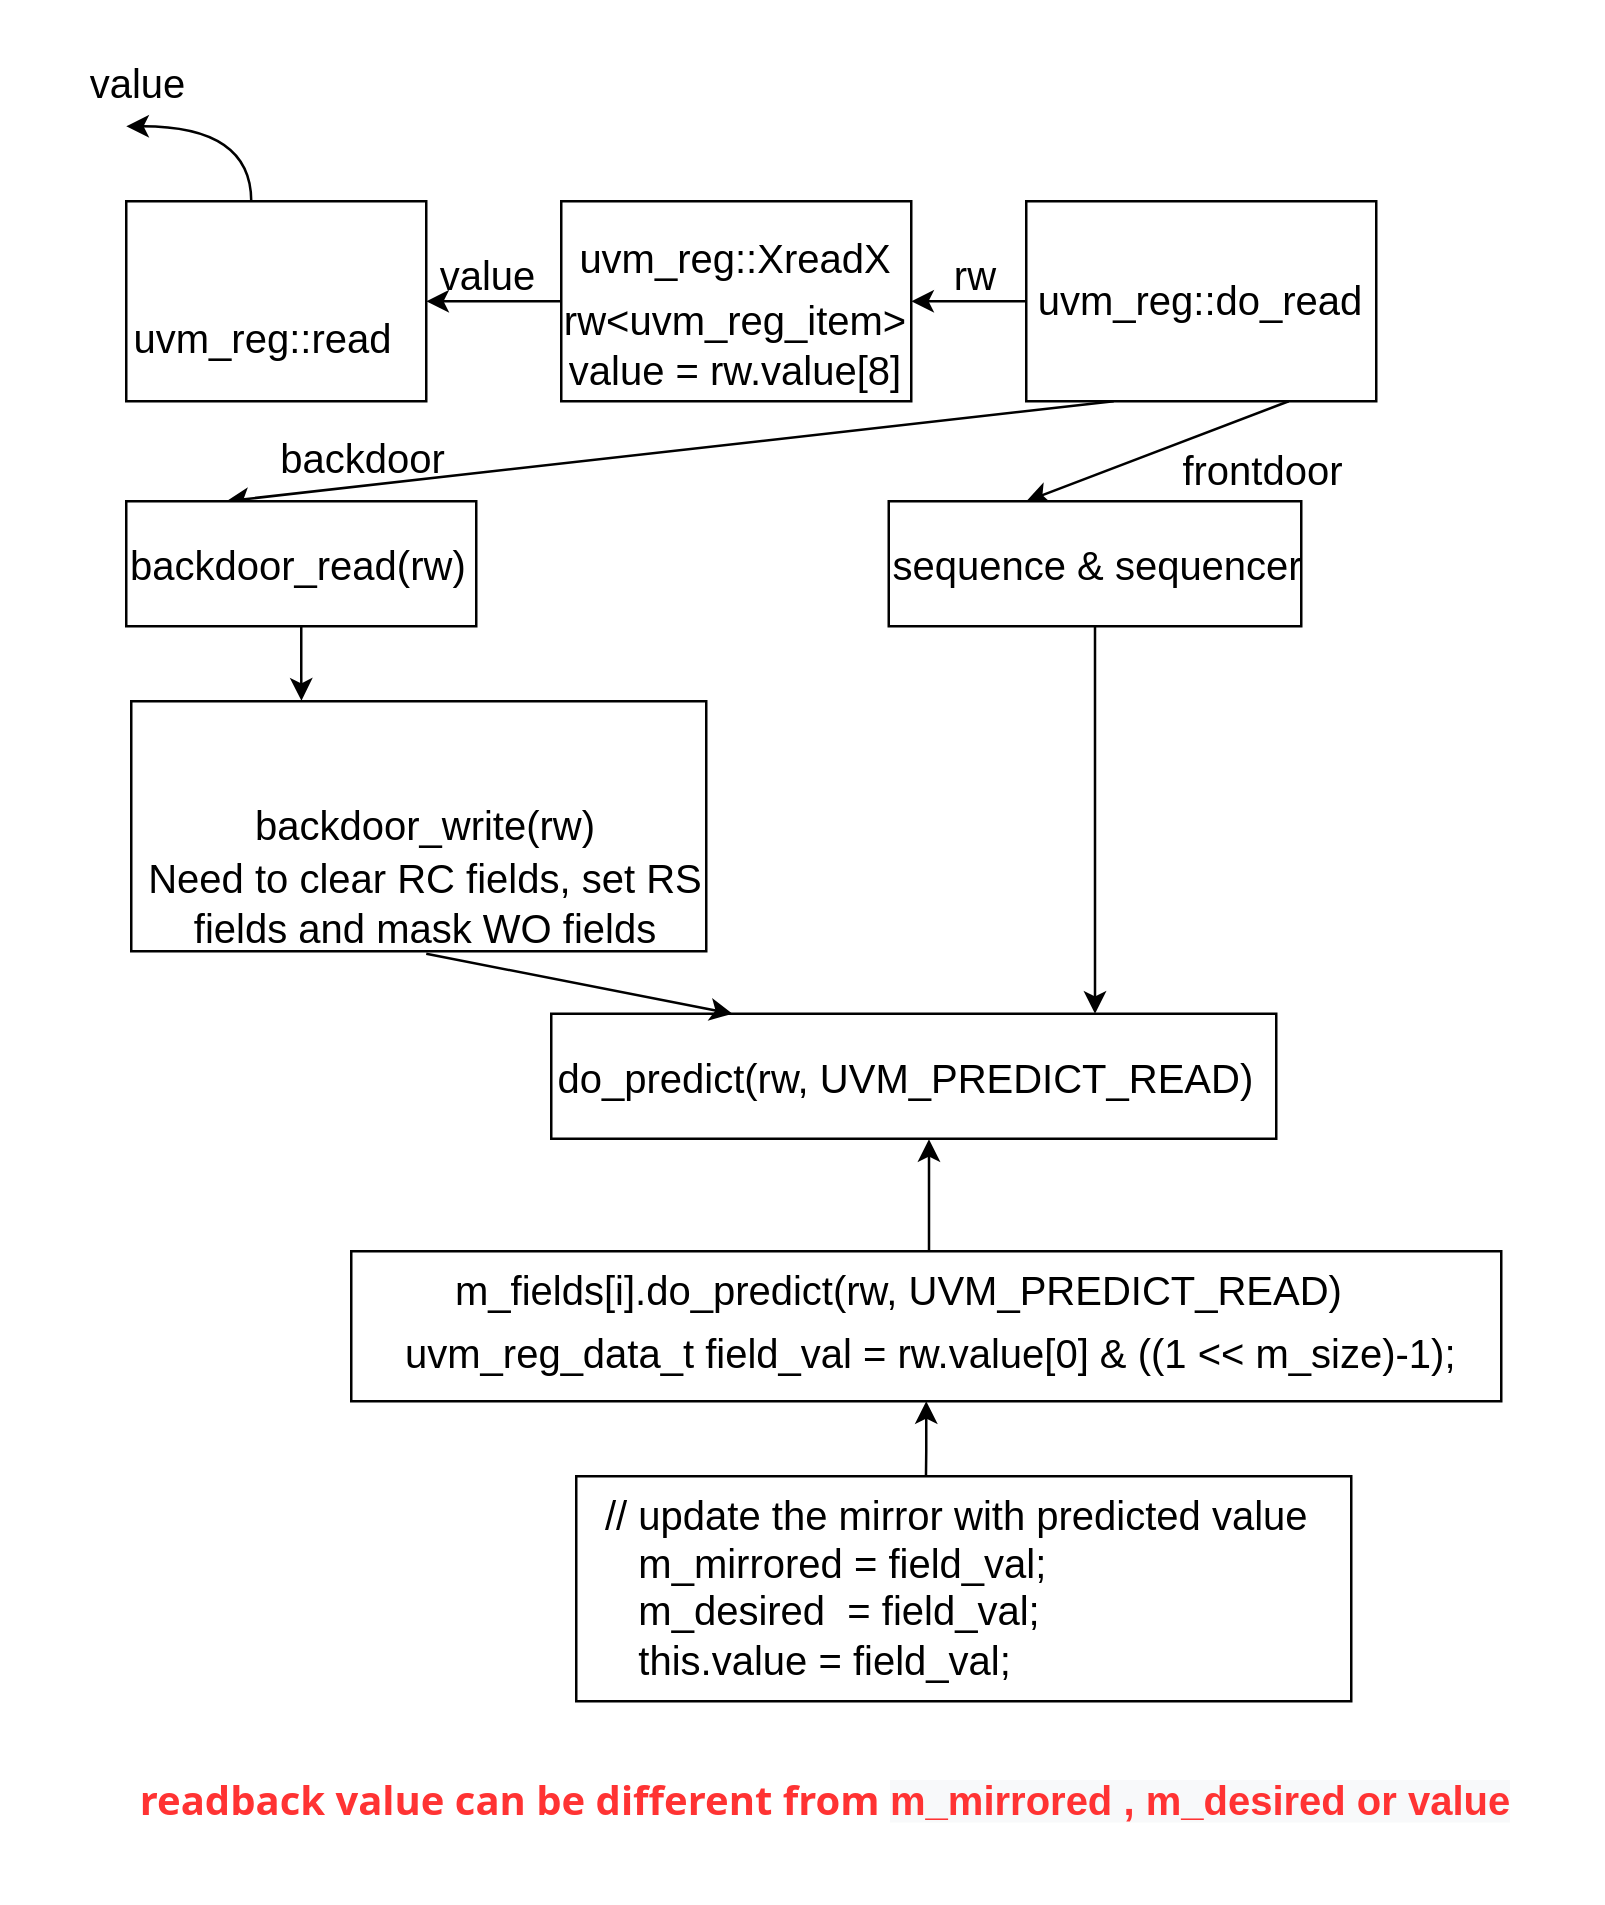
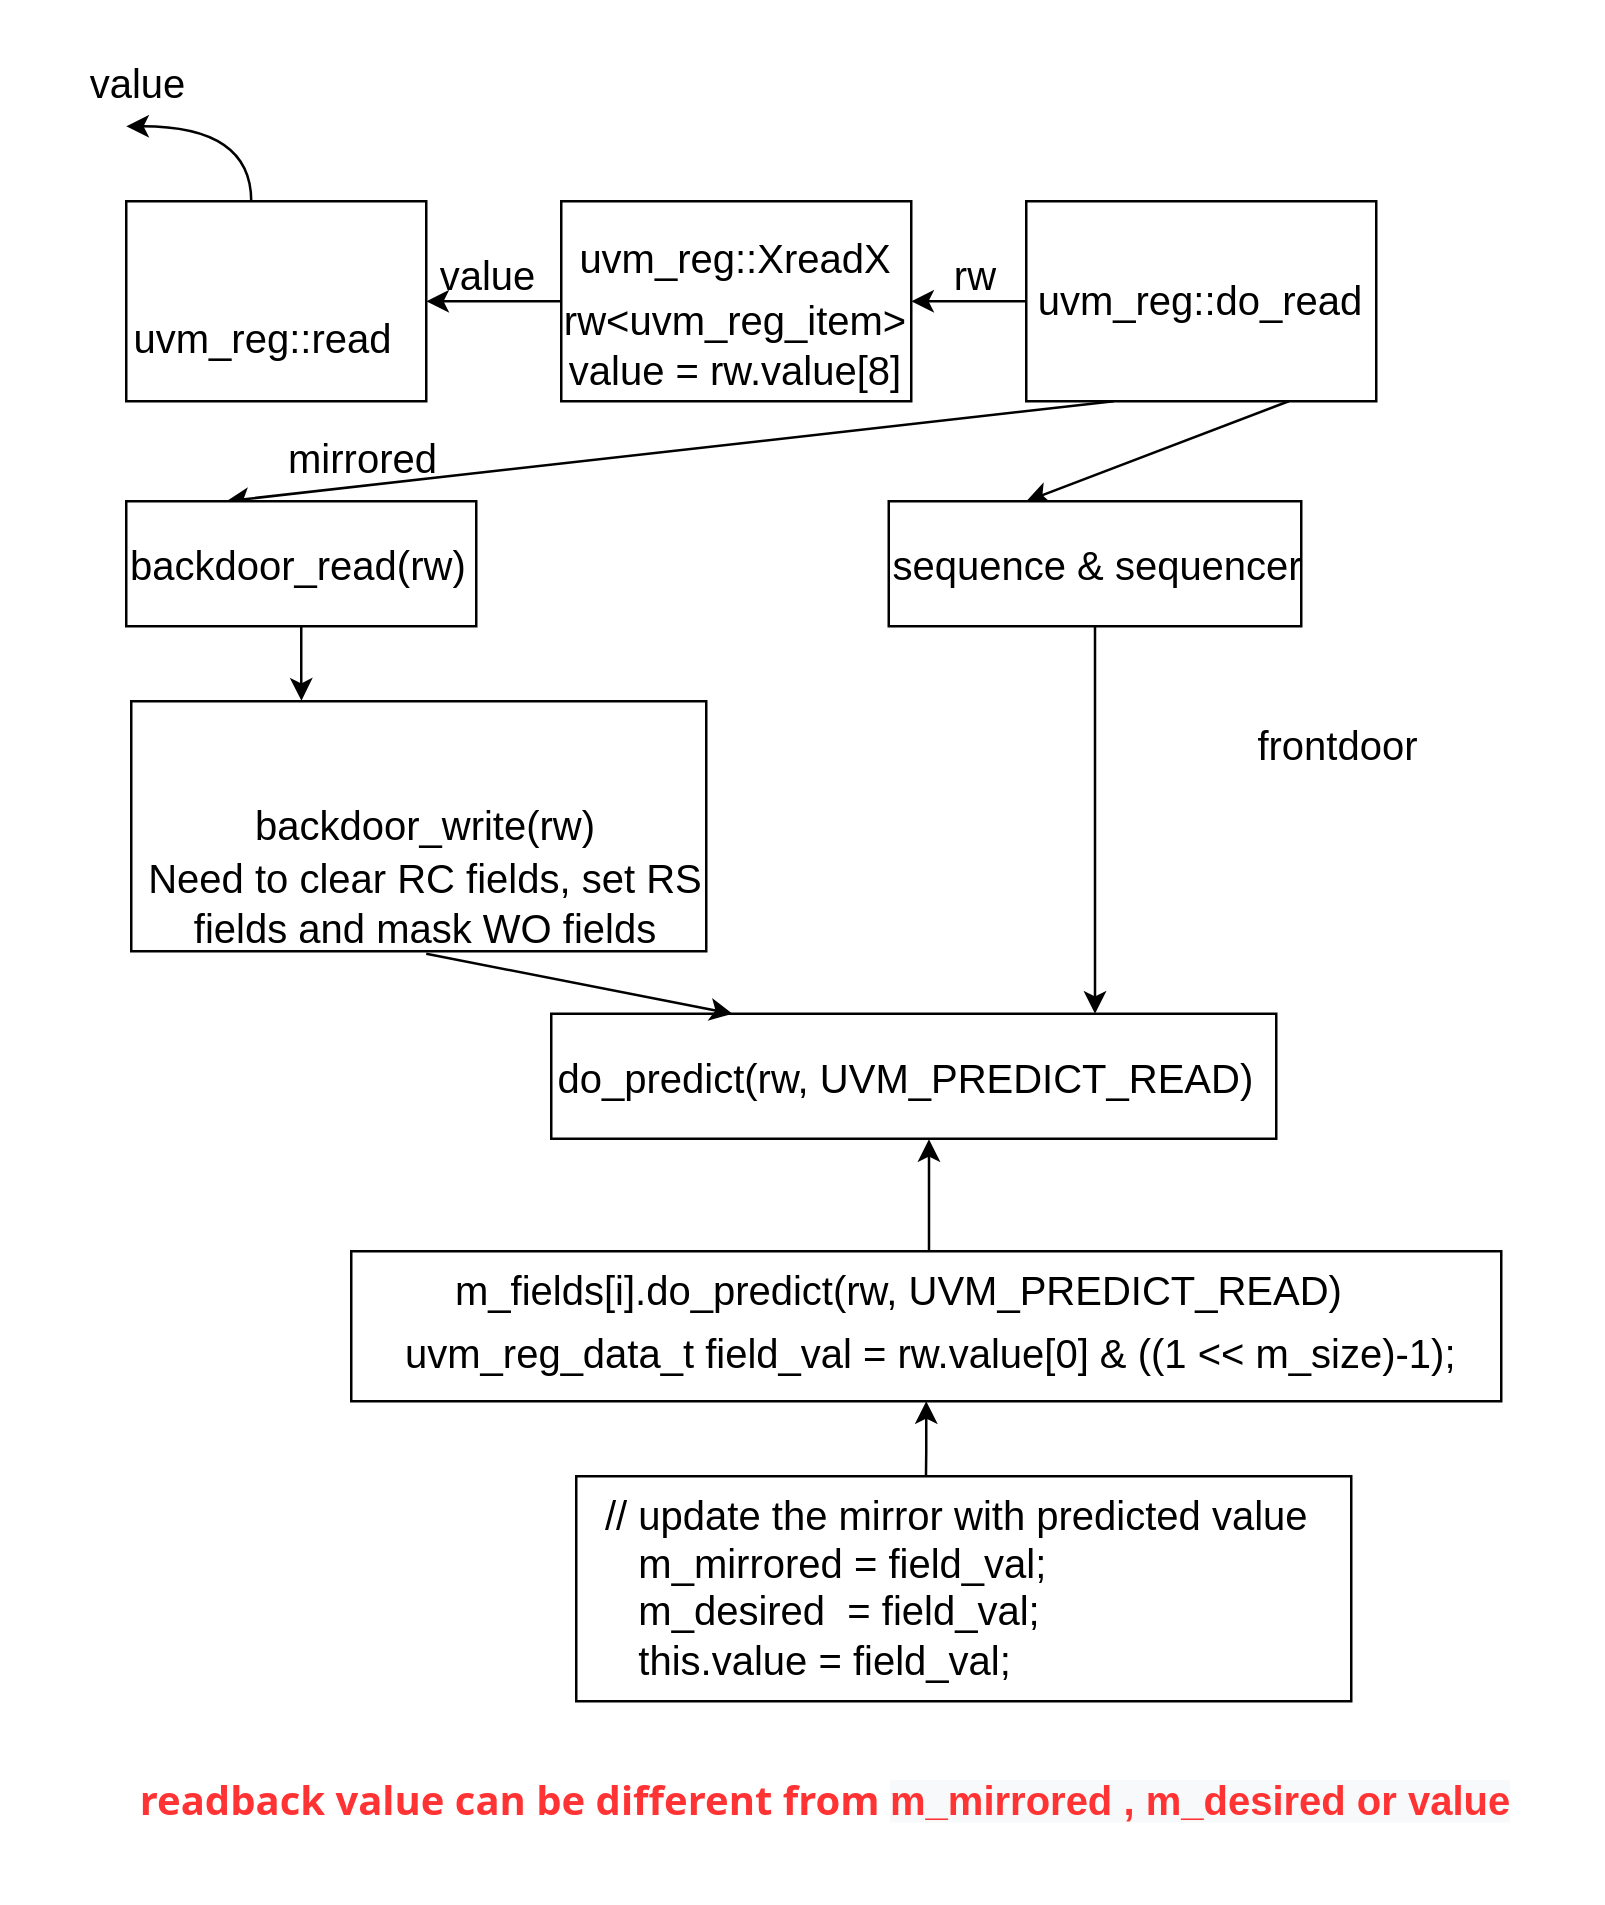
node "backdoor": label "backdoor" -> "mirrored"
node "frontdoor": moved (1264, 470) -> (1339, 745)
